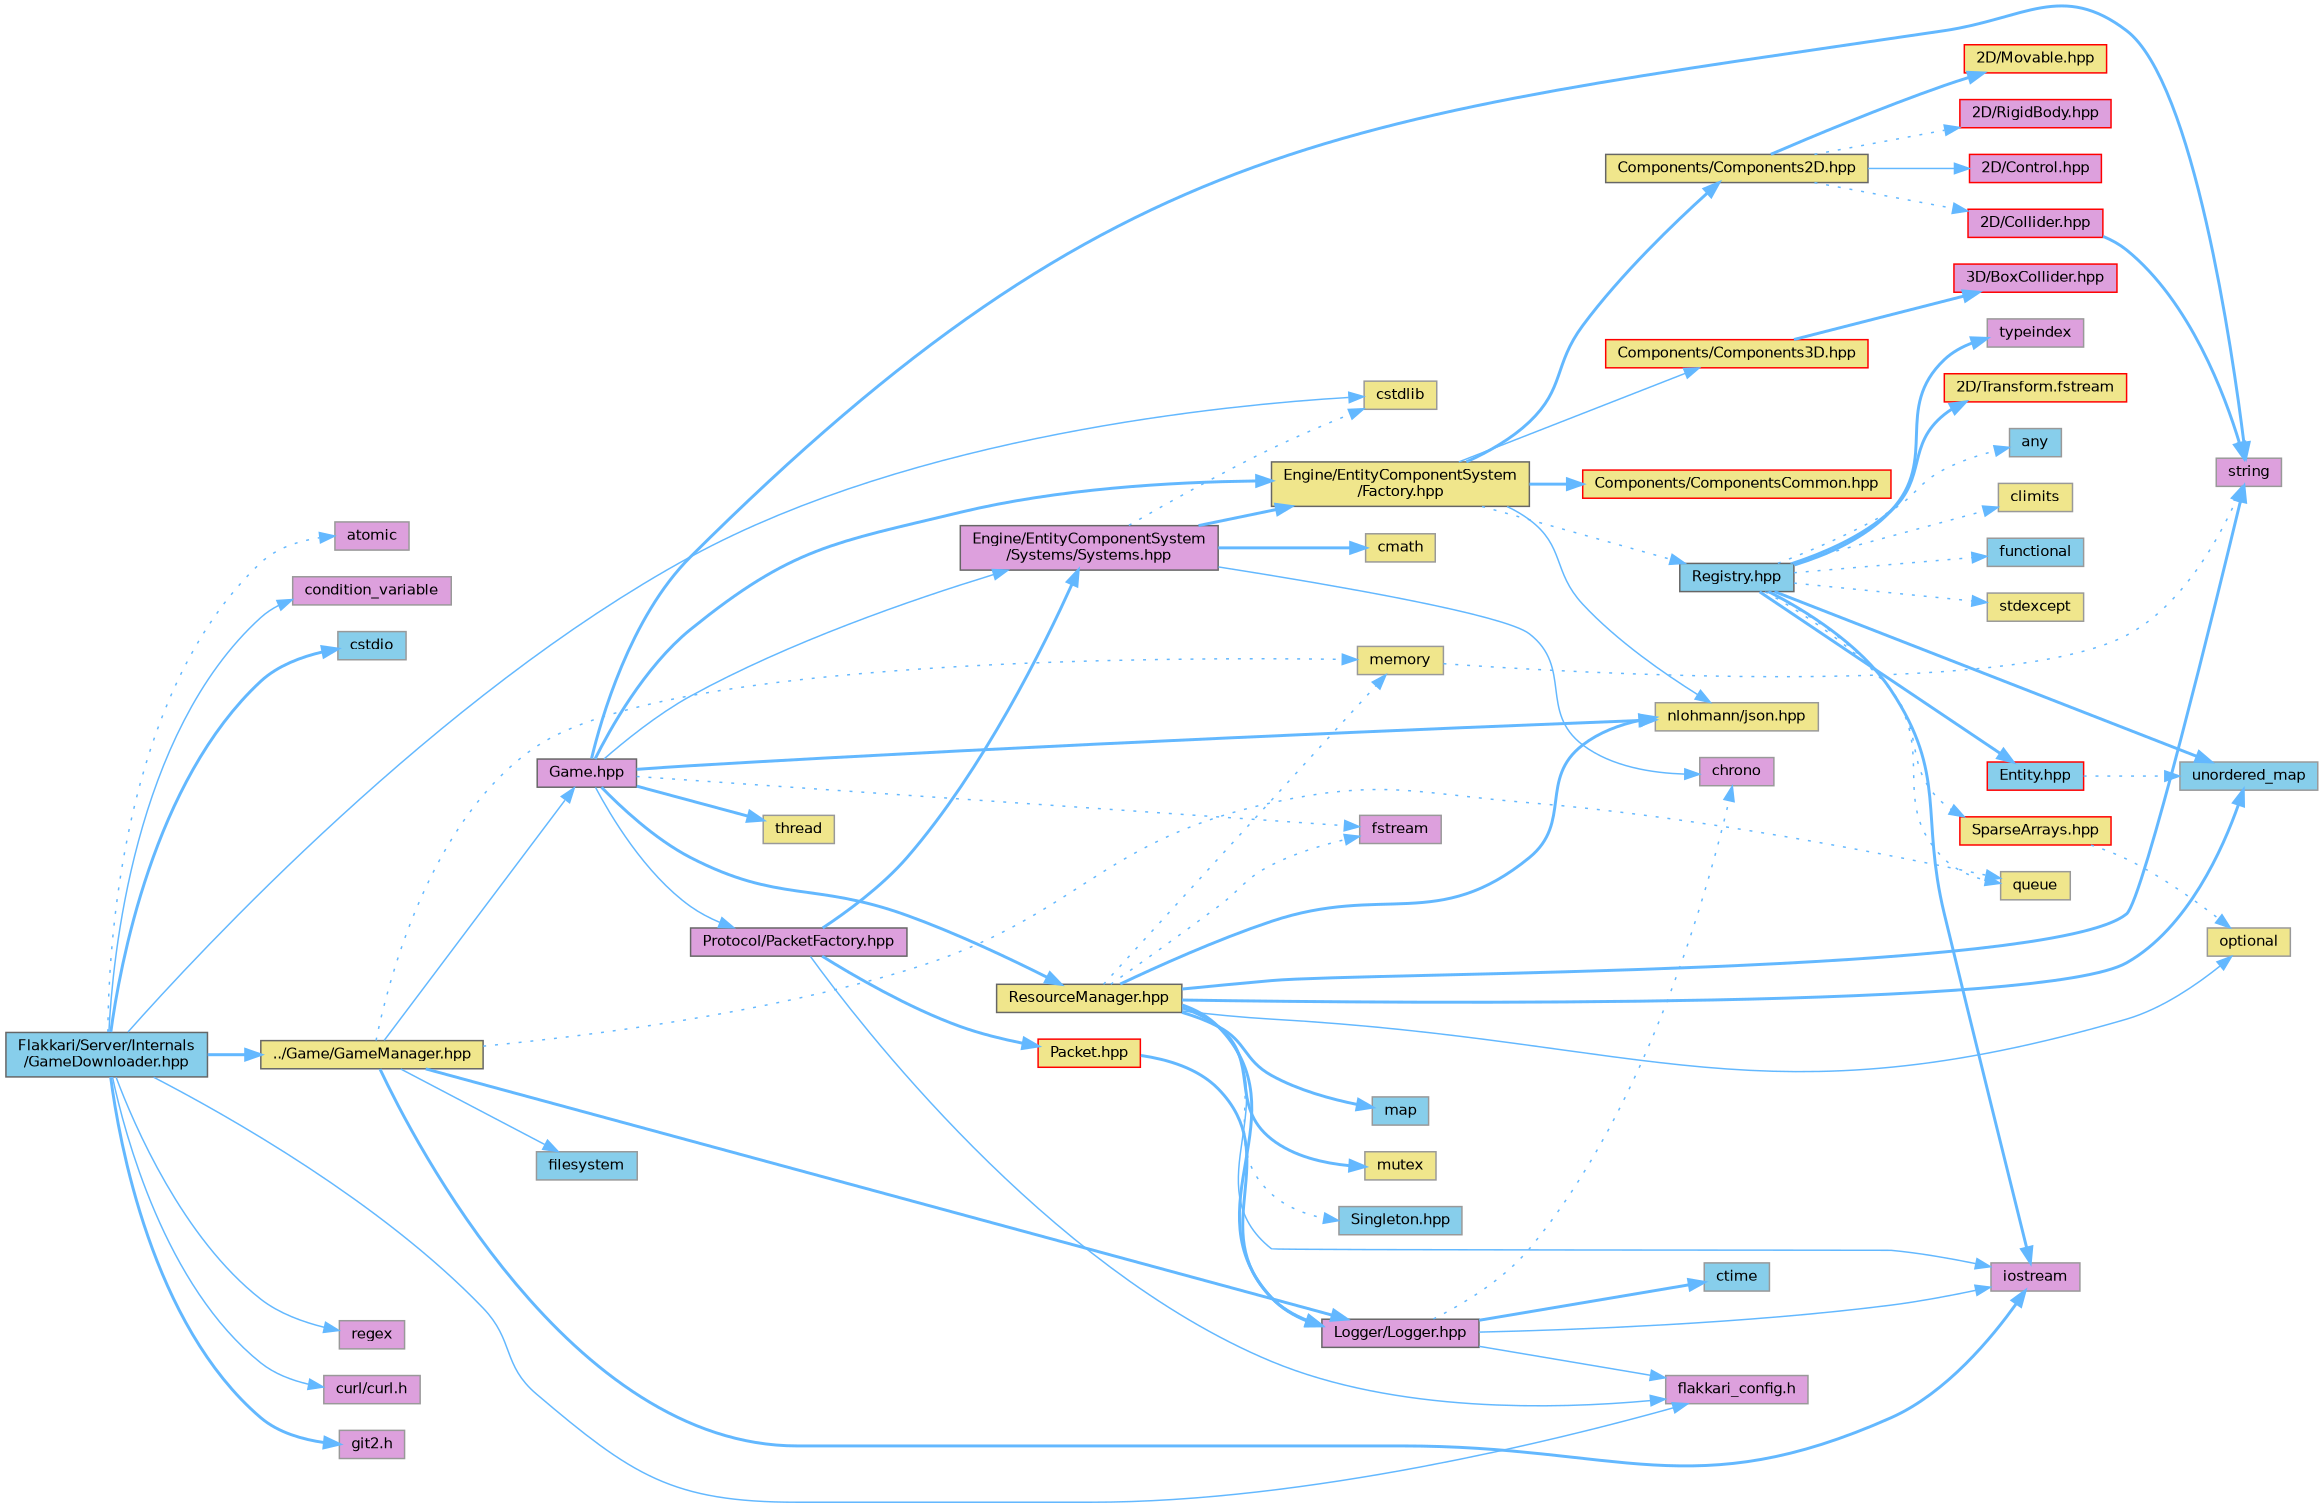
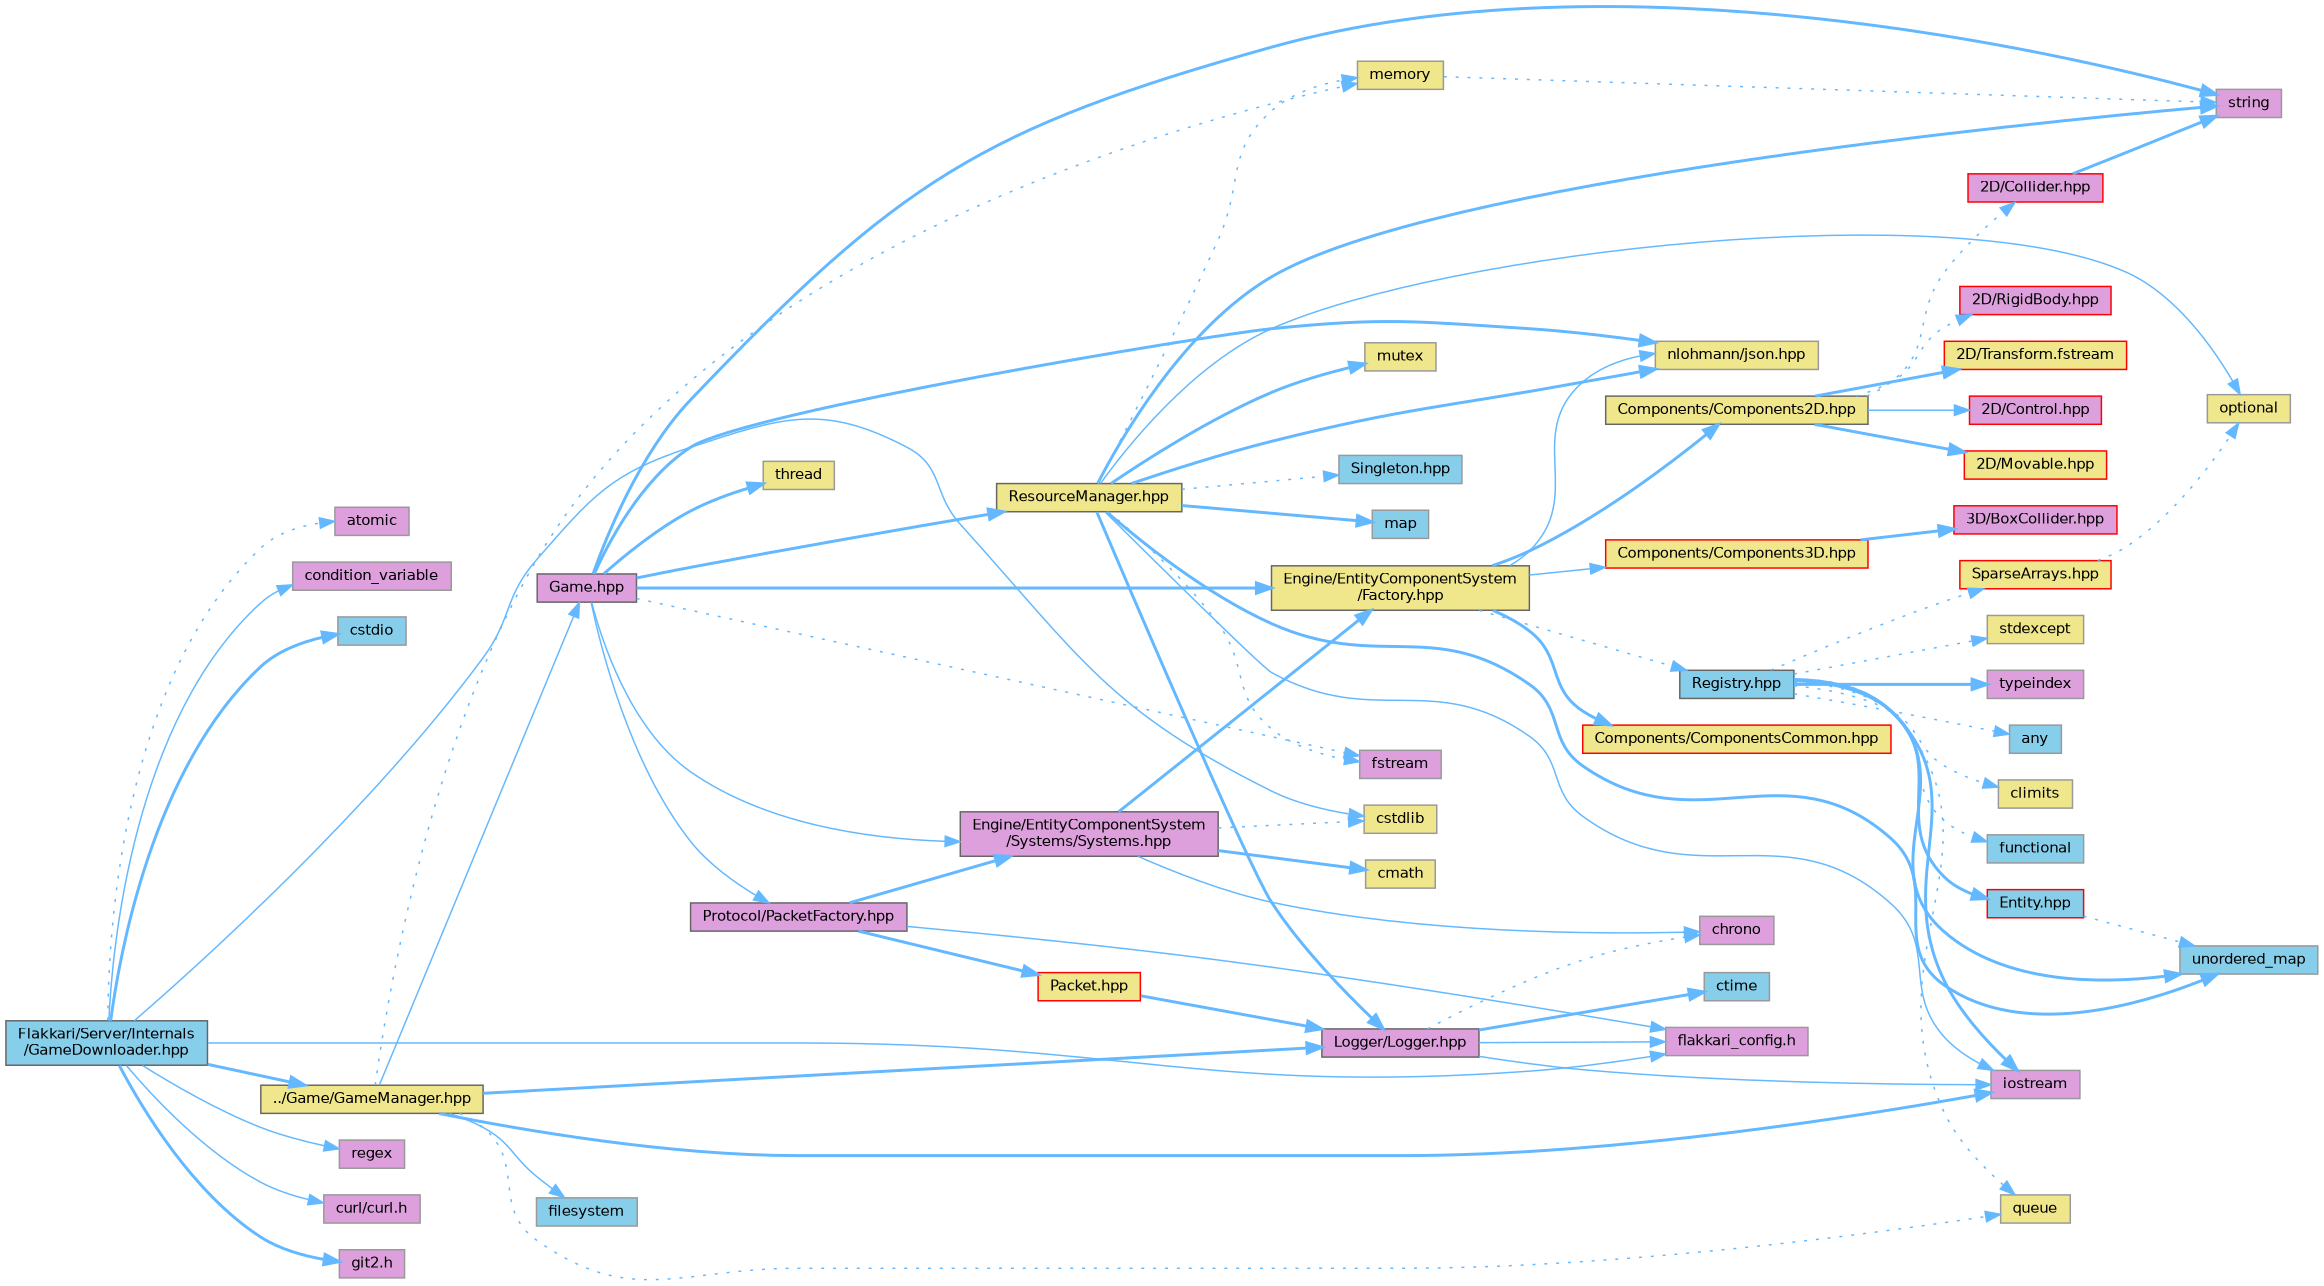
edge "Registry.hpp" -> "2D/Transform.fstream": now "Components/Components2D.hpp" -> "2D/Transform.fstream"
